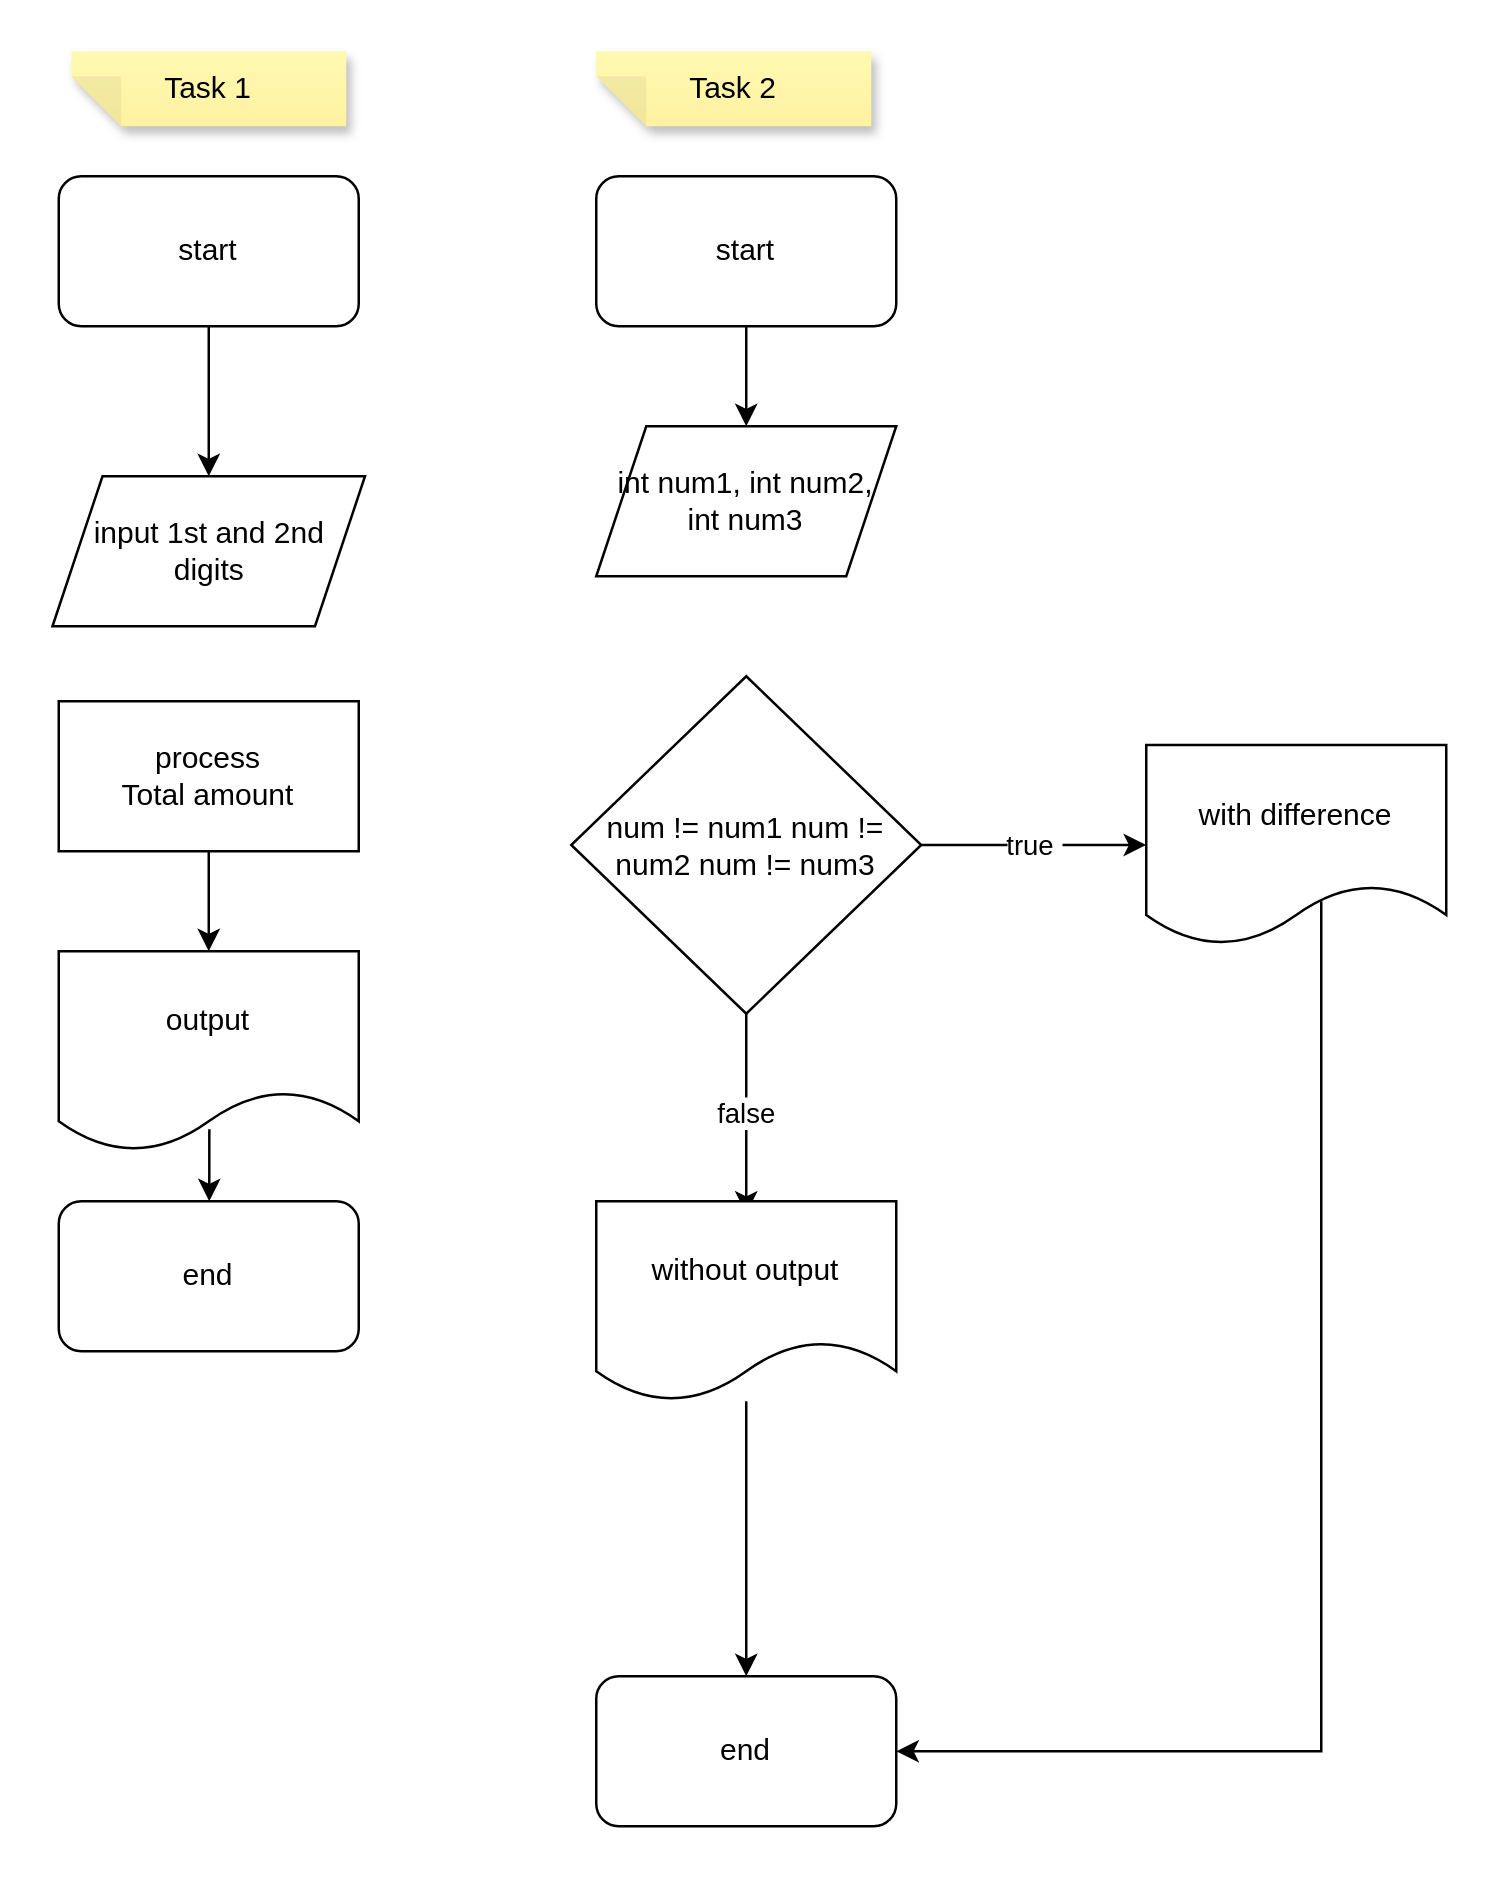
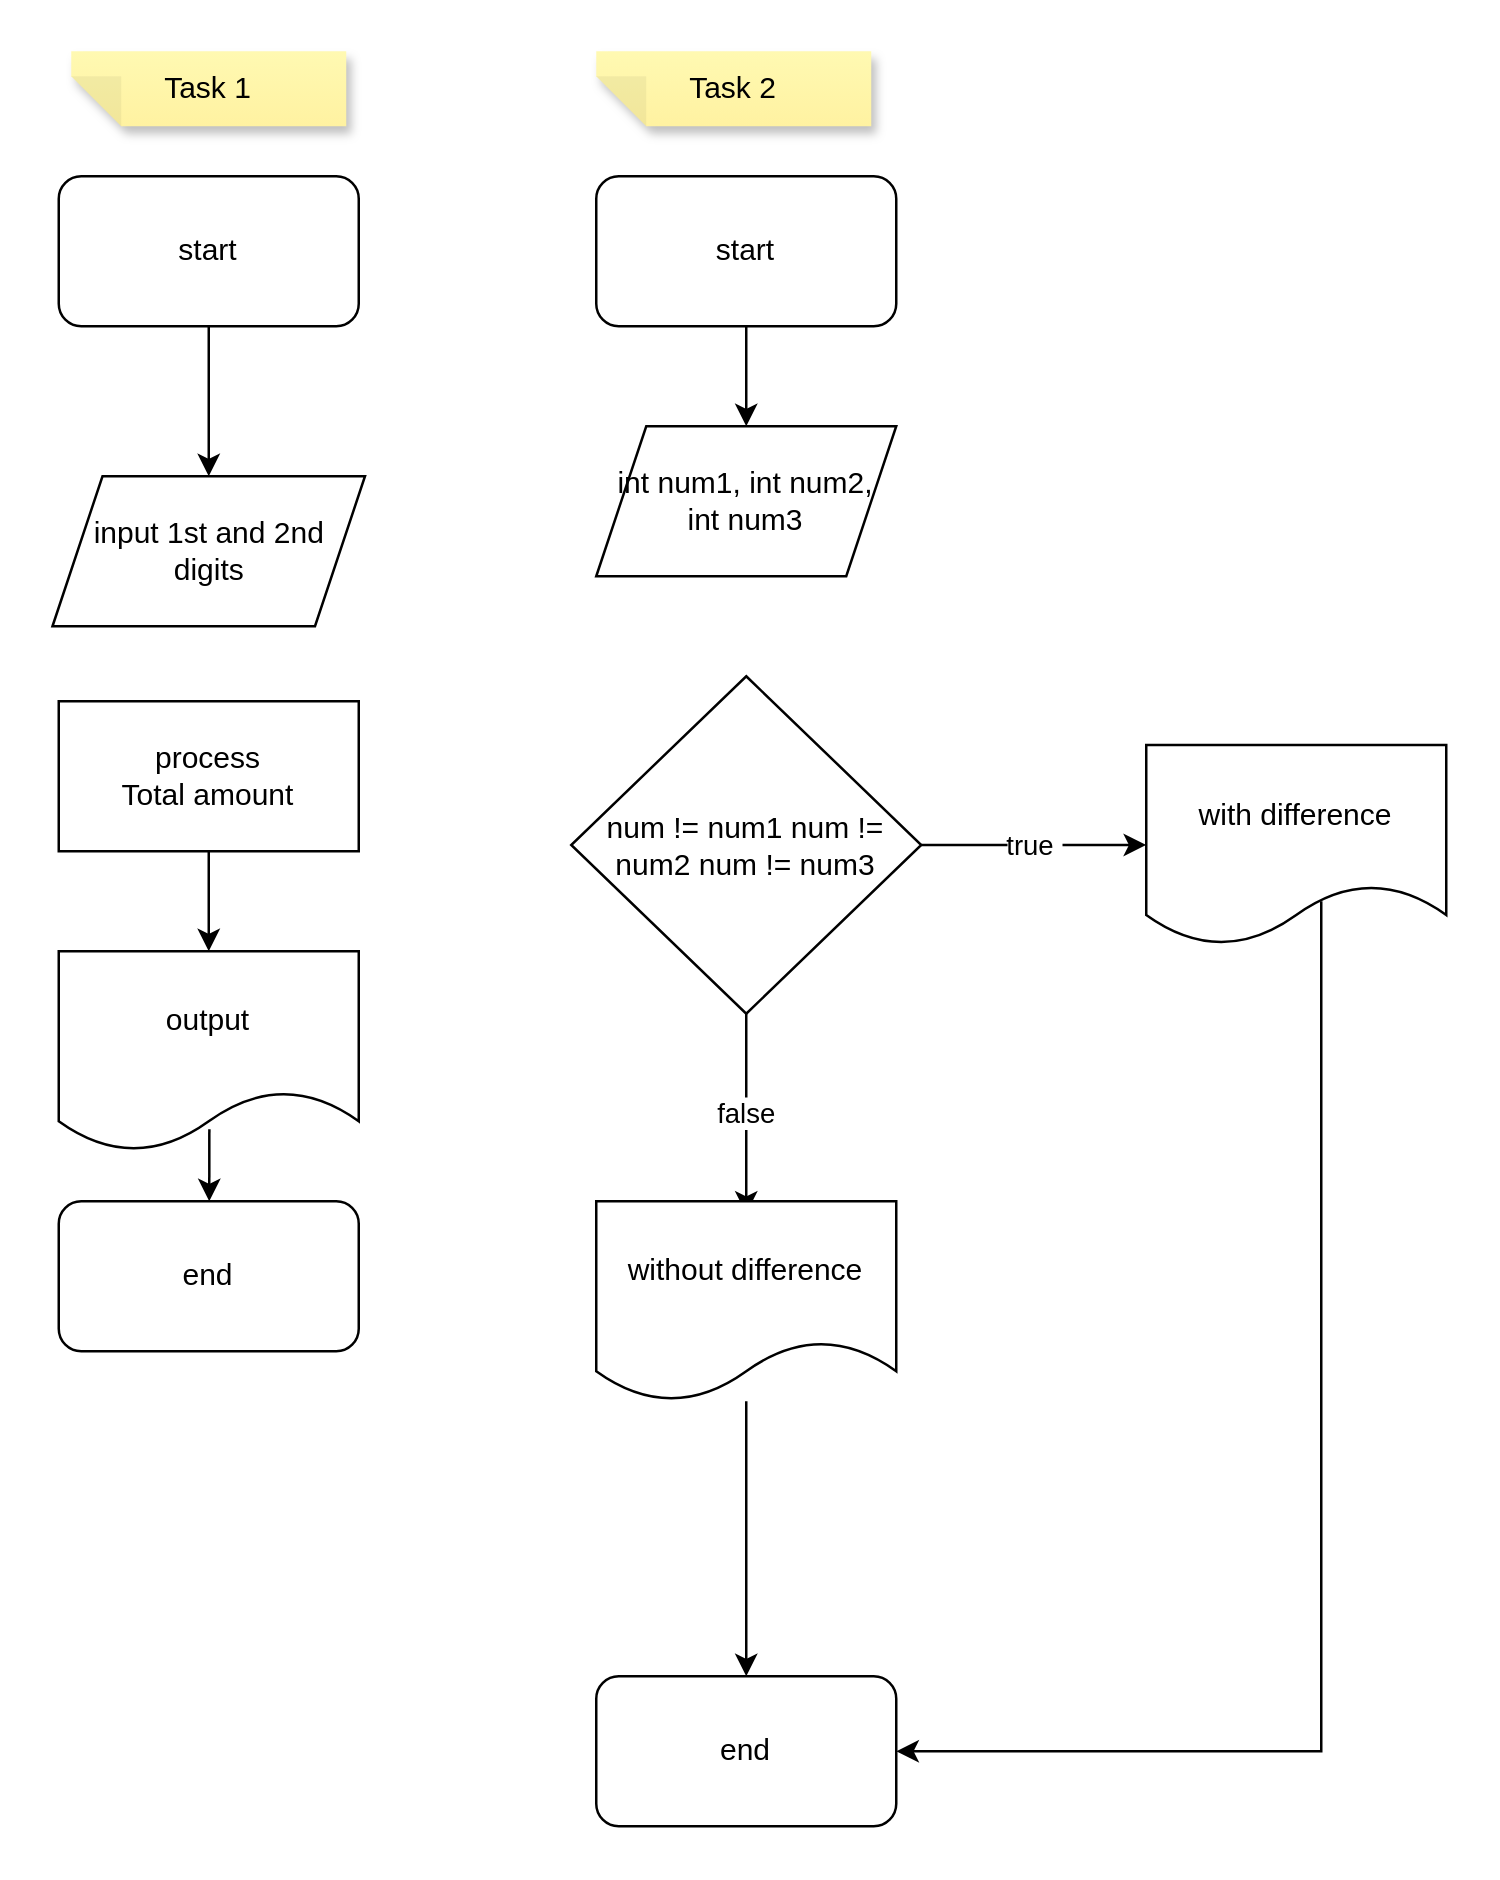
node "without output": label "without output" -> "without difference"
